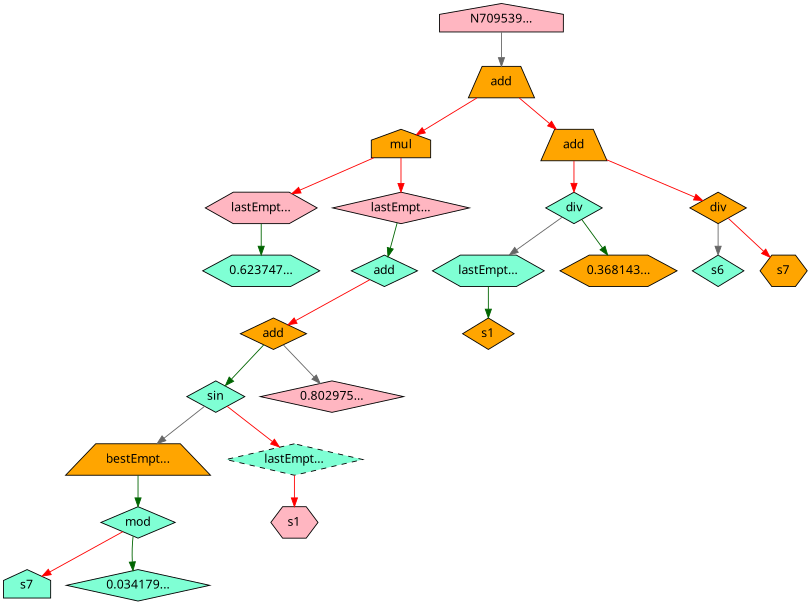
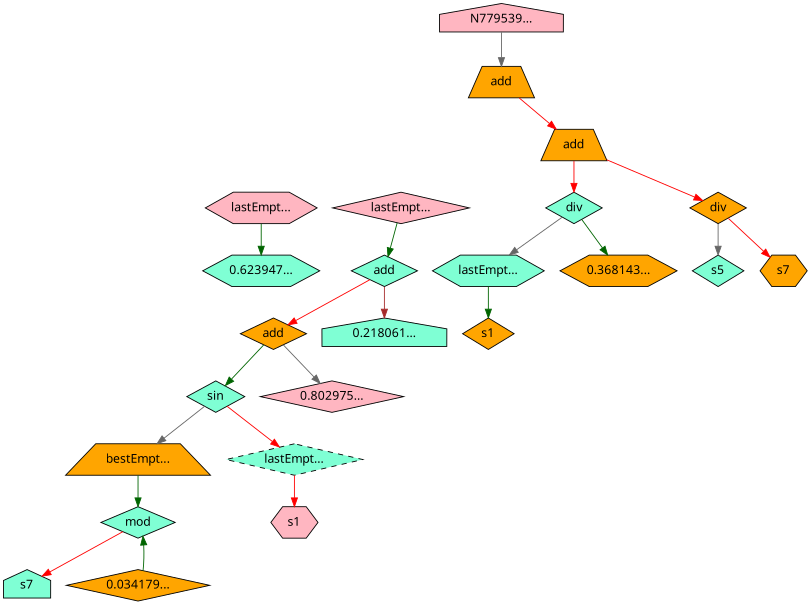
node "N709539...": label "N709539..." -> "N779539..."
node "mul": removed
node "0.623747...": label "0.623747..." -> "0.623947..."
node "s6": label "s6" -> "s5"
node "0.218061...": added
edge "mod" -> "0.034179...": reversed
node "0.034179...": fillcolor aquamarine -> orange
